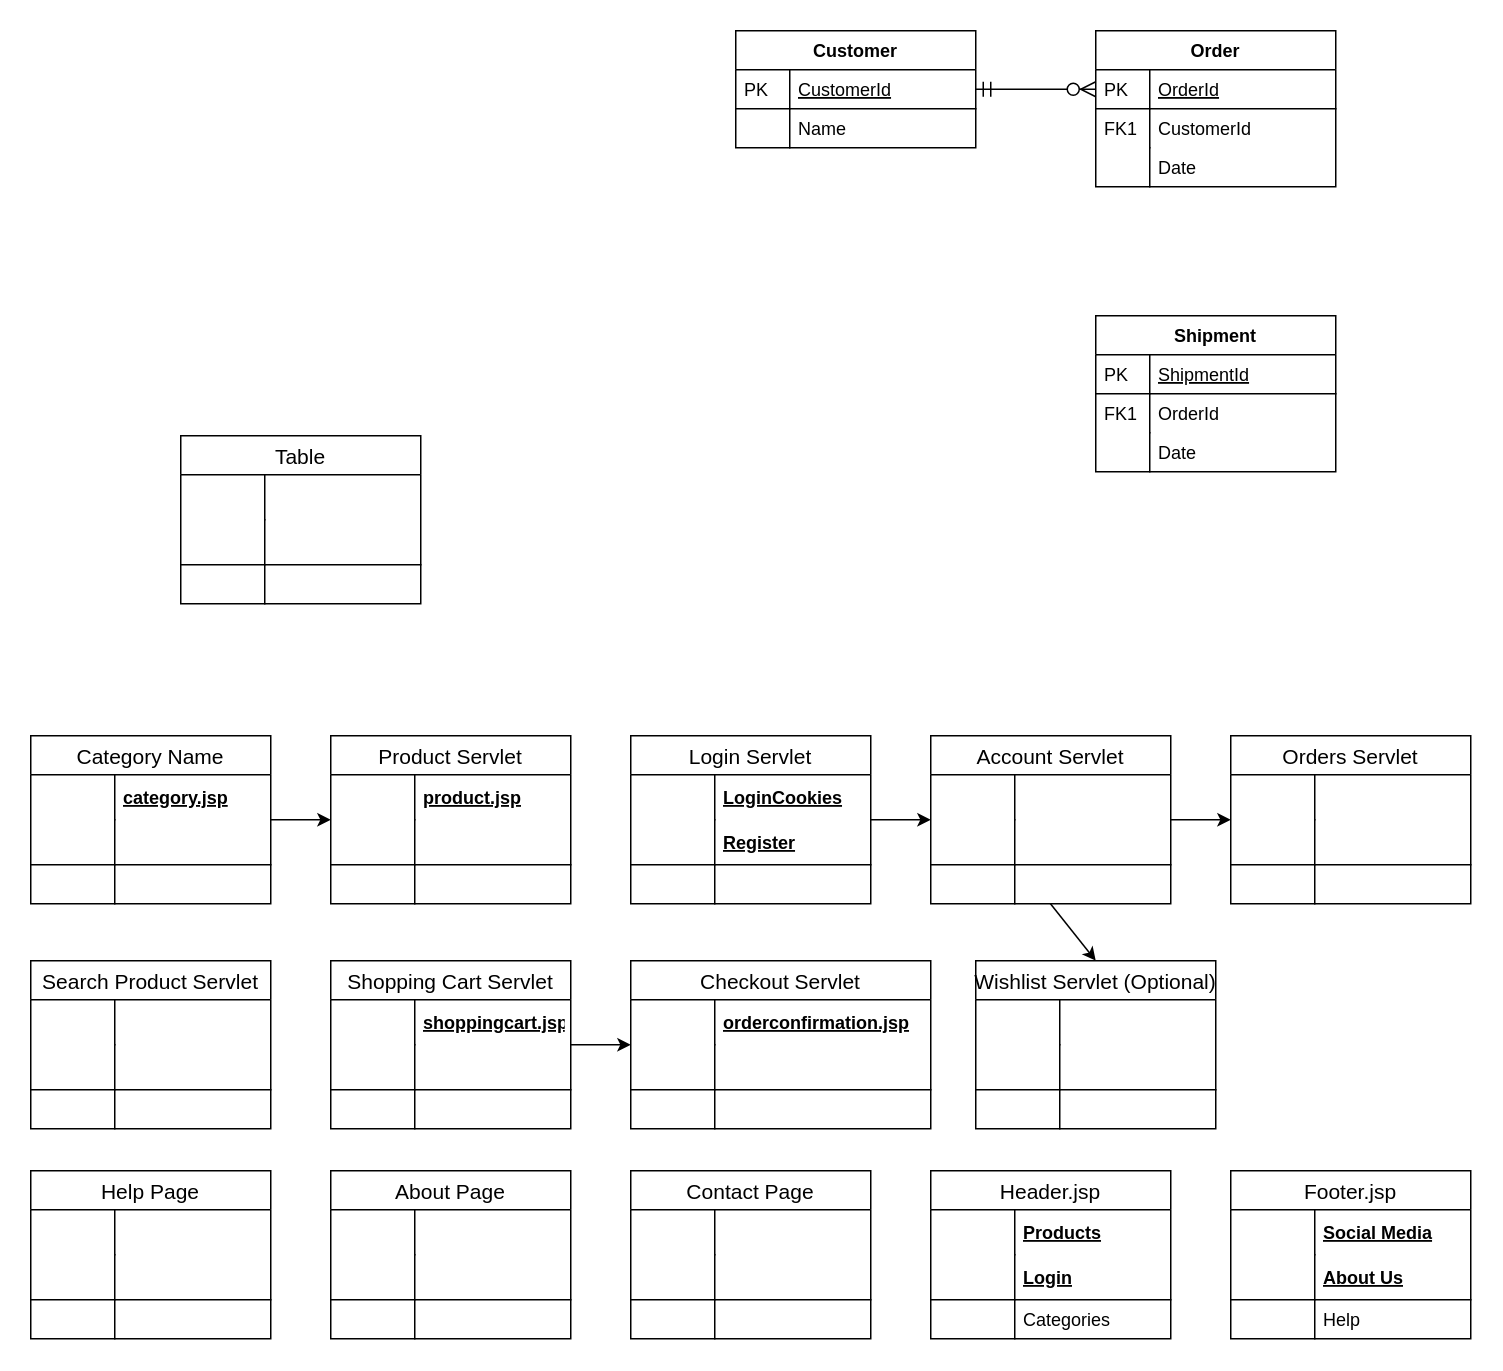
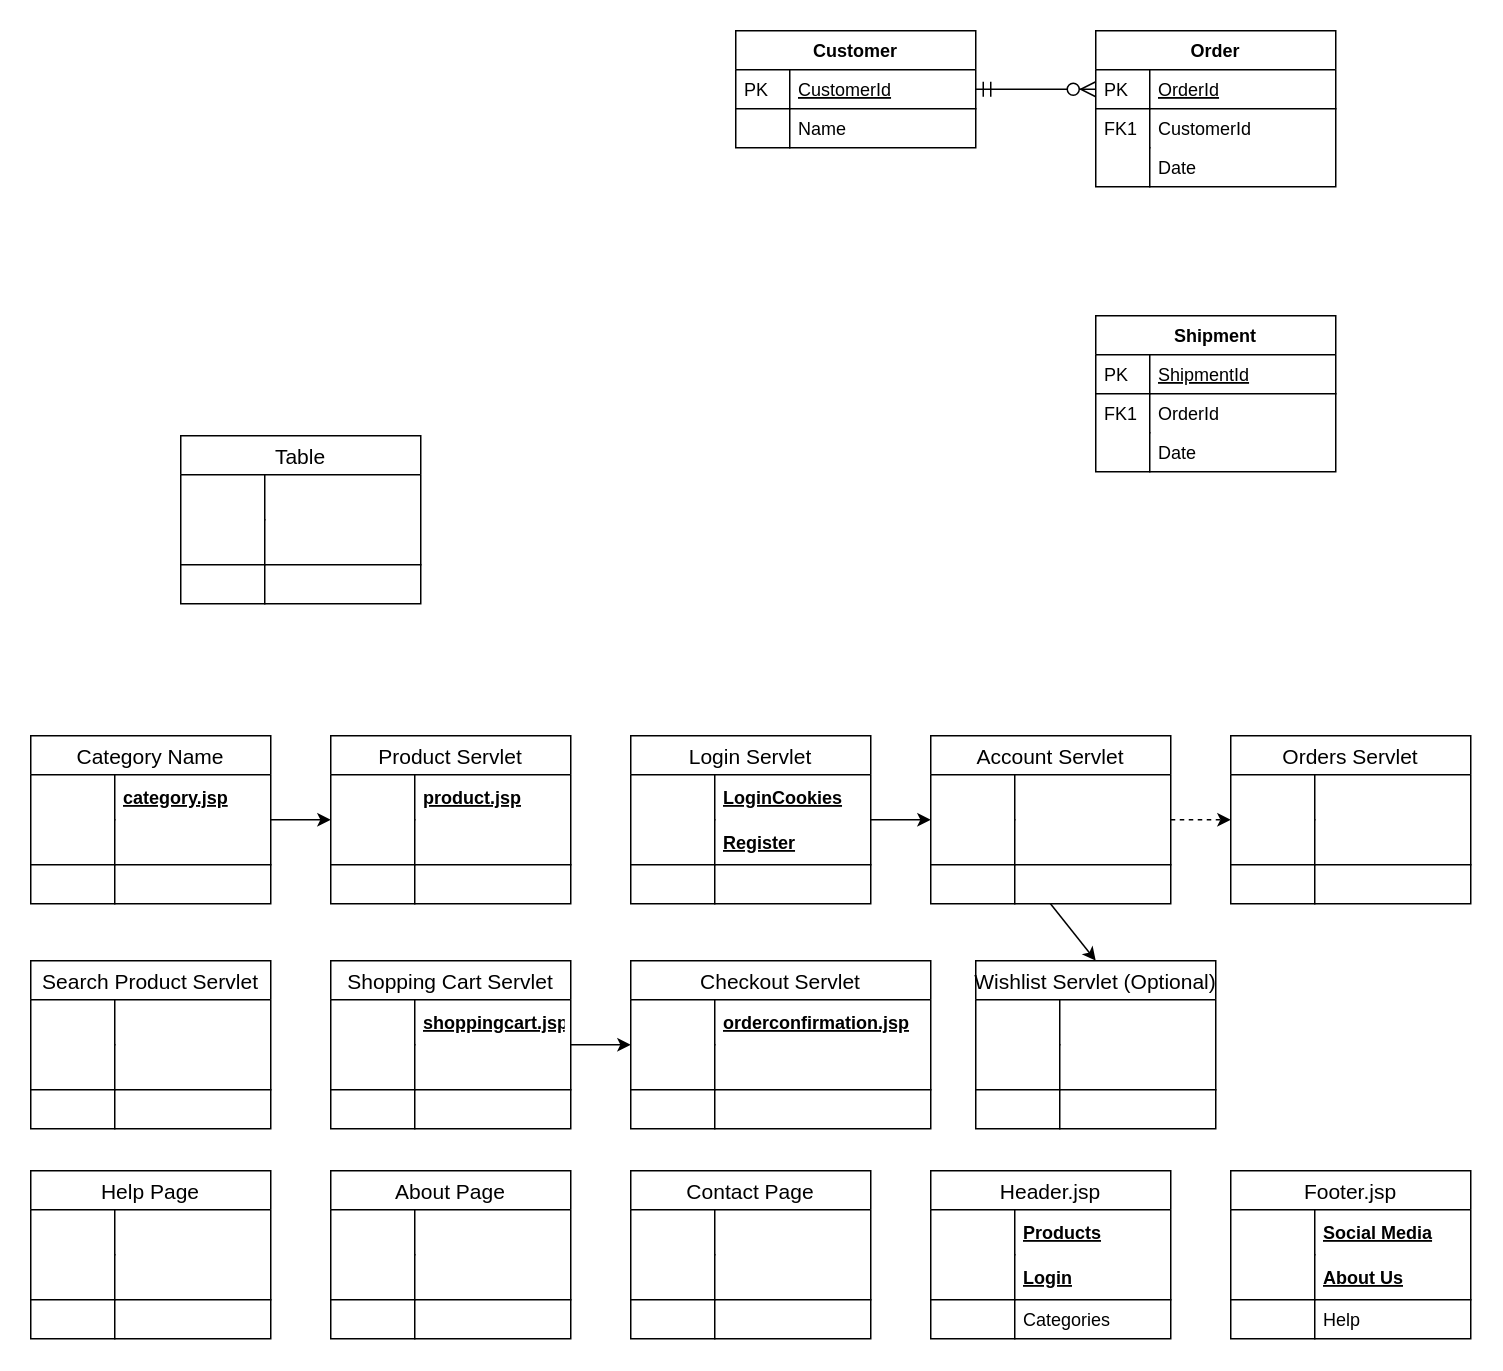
edge "Account Servlet" -> "Orders Servlet": style solid -> dashed
